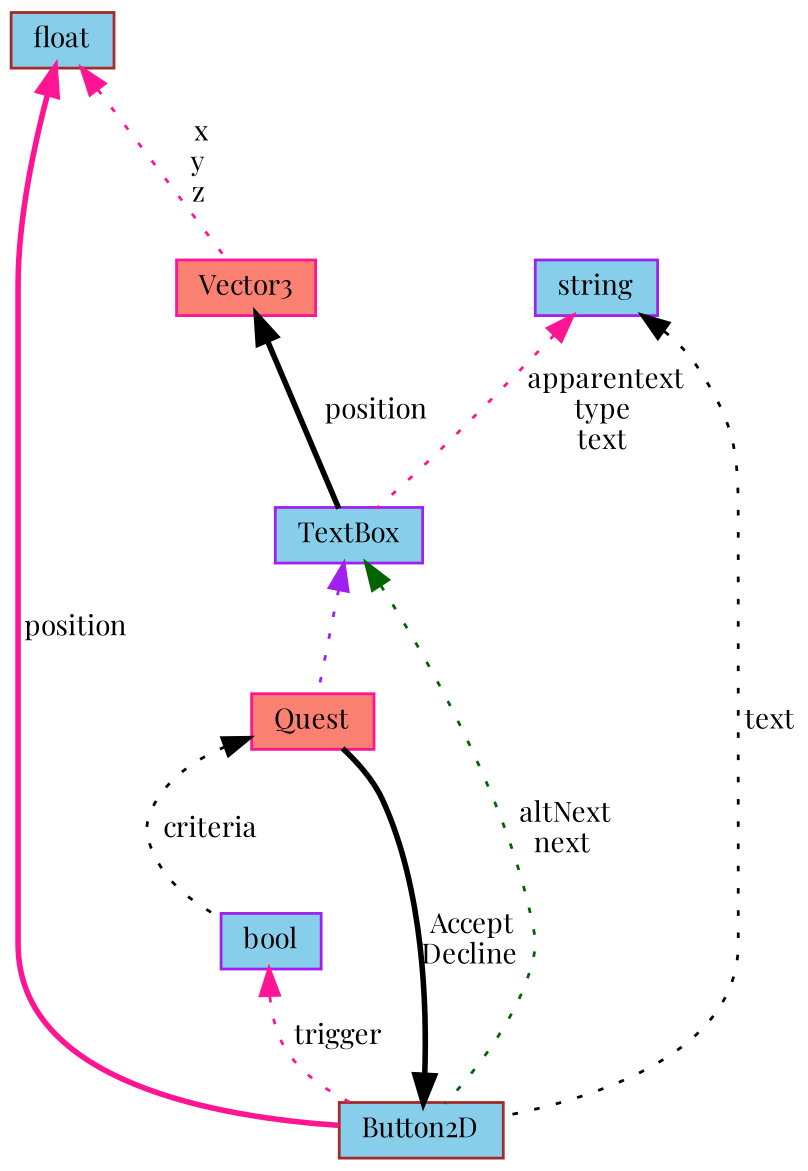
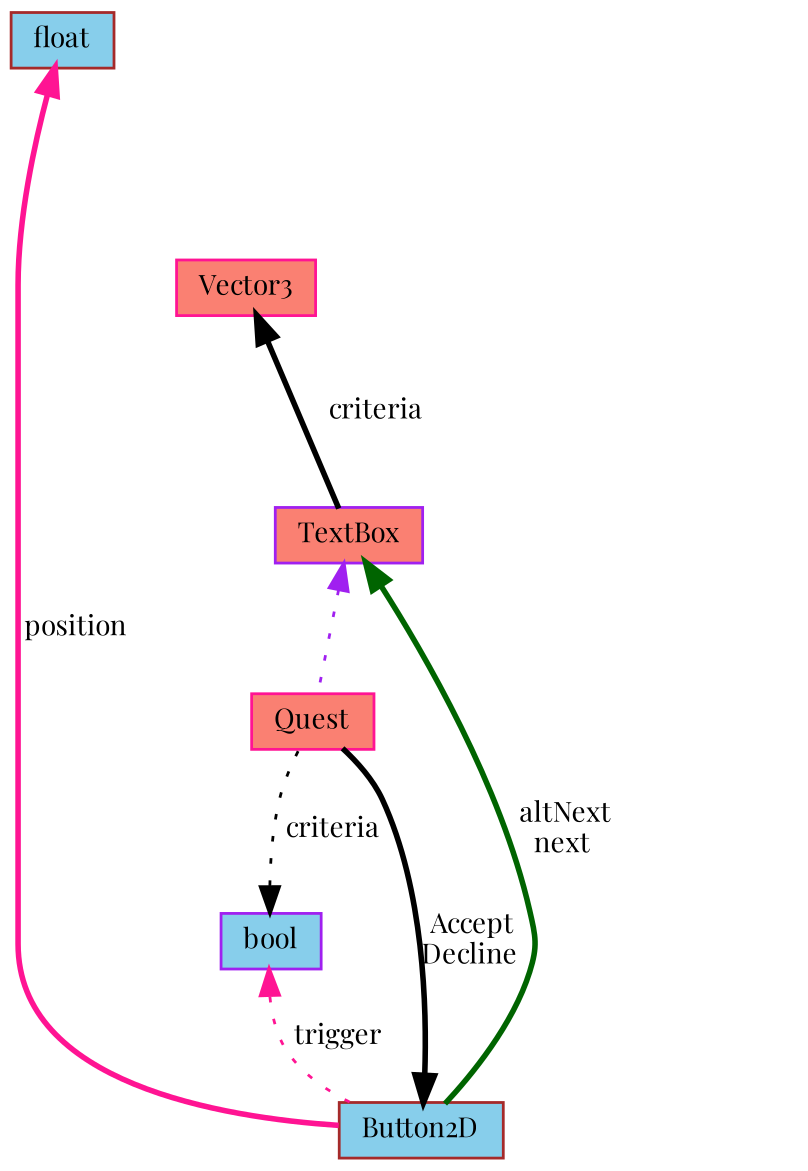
edge "Vector3" -> "float": removed, label "x y z"
node "string": removed
edge "TextBox" -> "Vector3": label " position" -> " criteria"
node "TextBox": fillcolor skyblue -> salmon
edge "bool" -> "Quest": reversed
edge "Button2D" -> "TextBox": style dotted -> bold
